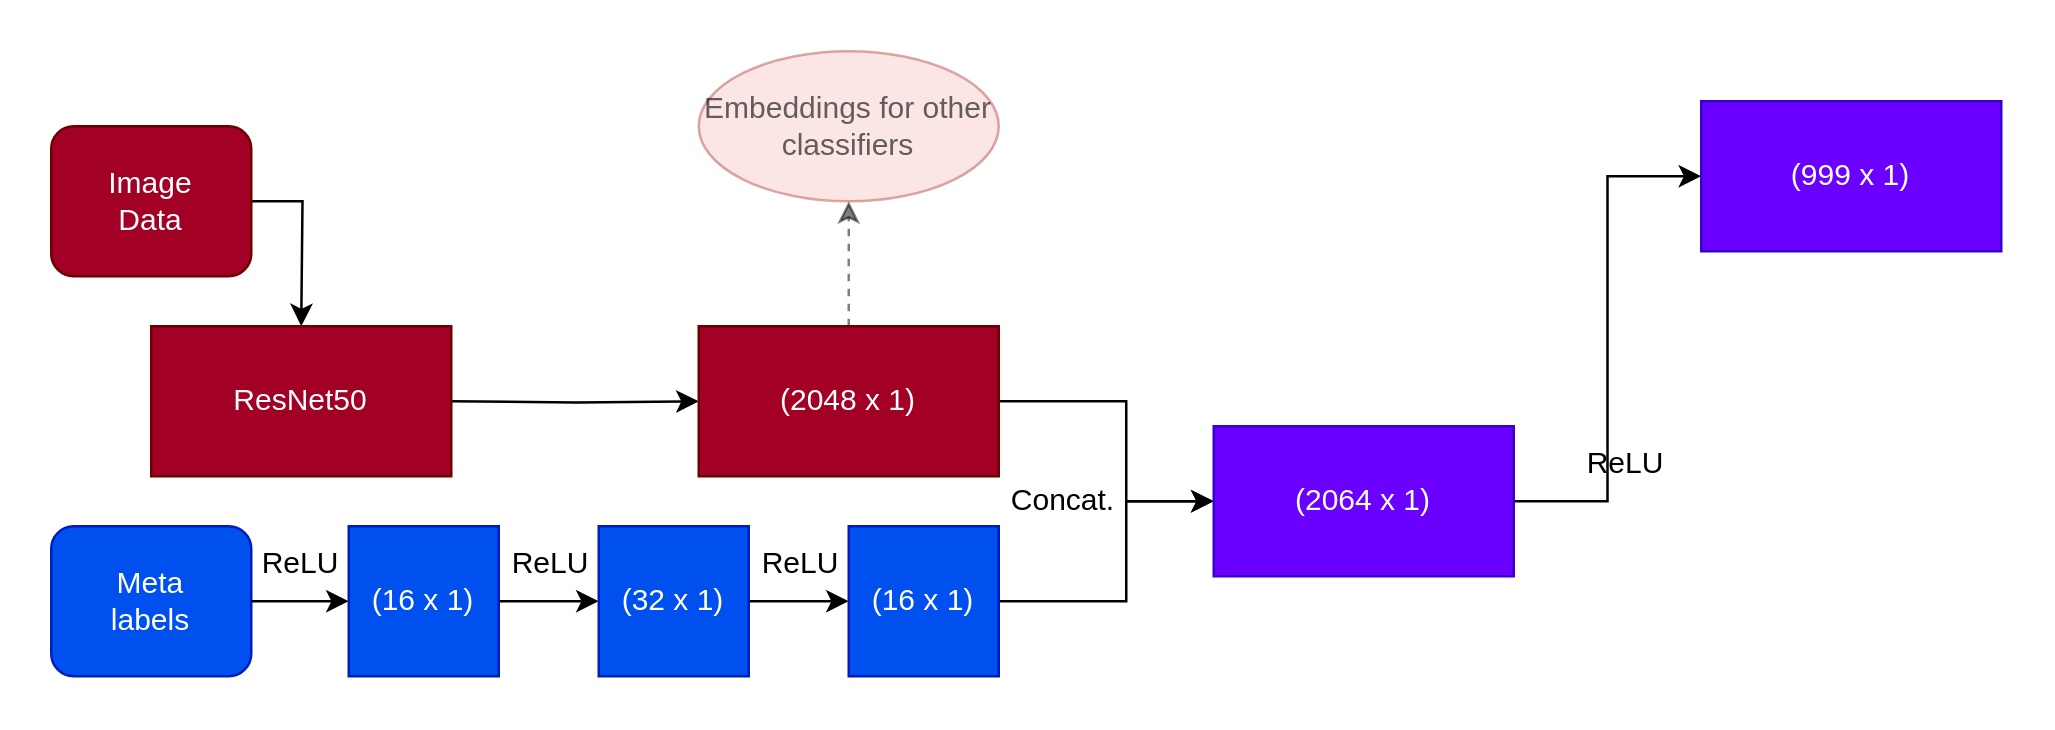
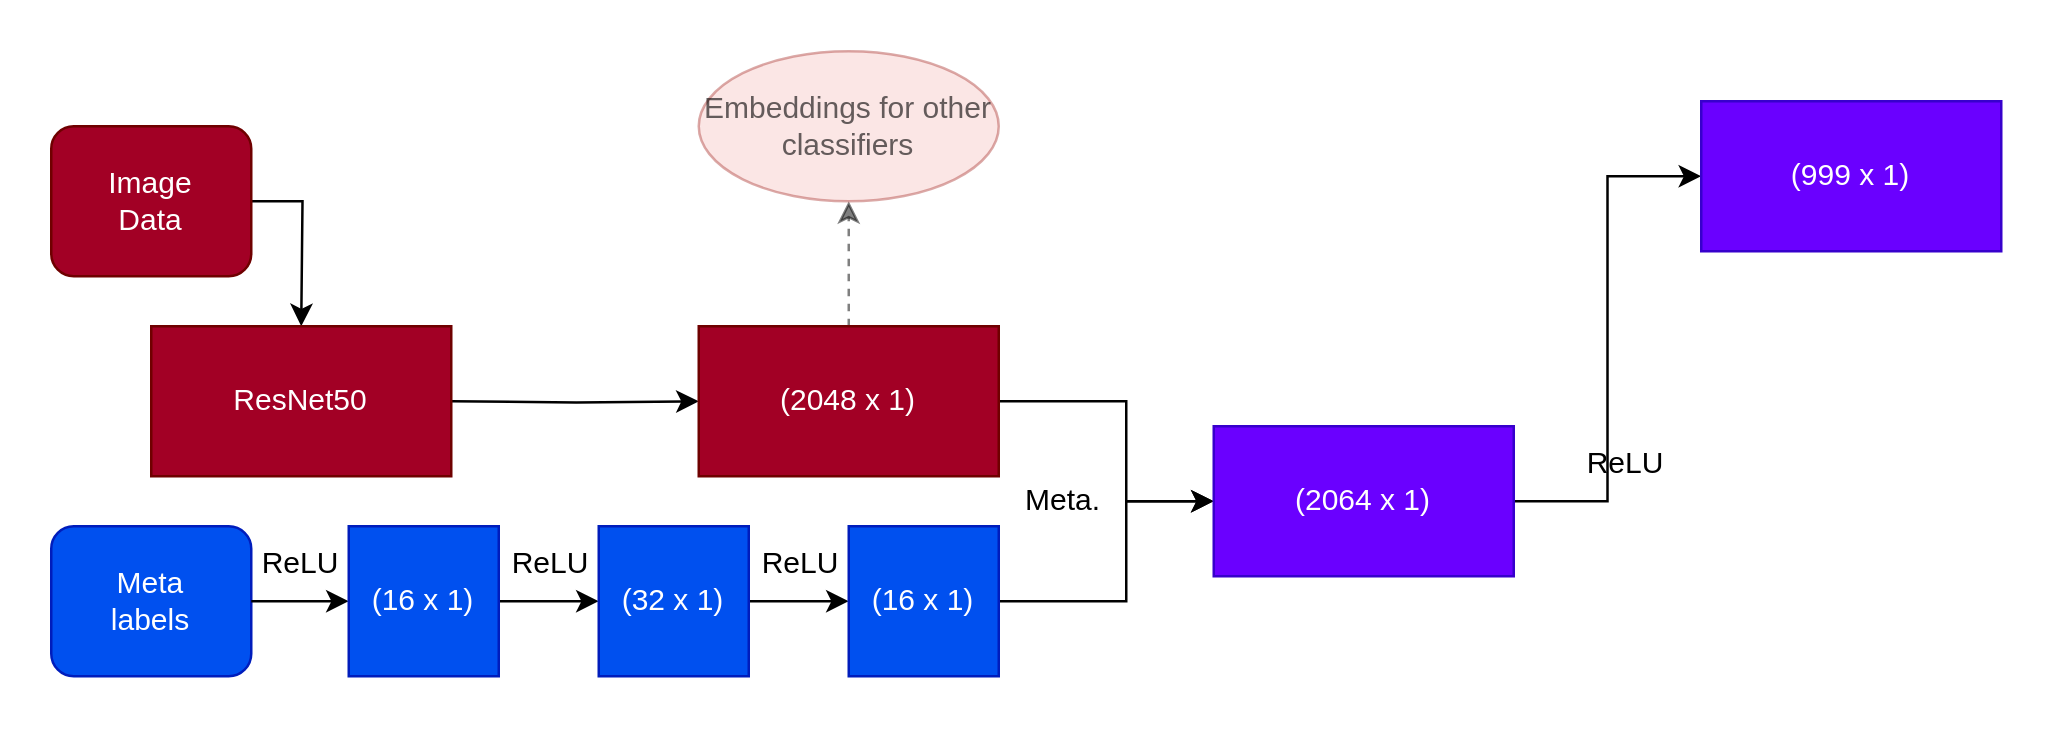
node "Concat.": label "Concat." -> "Meta."
